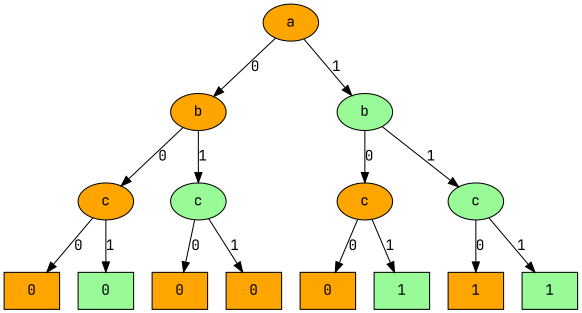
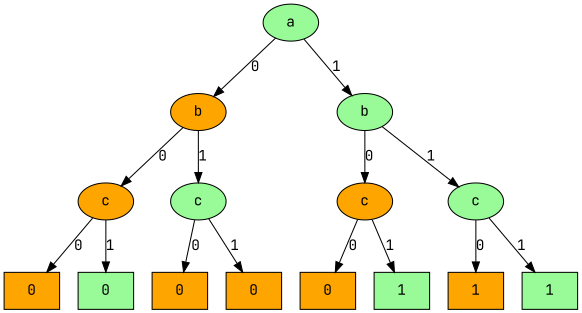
node "a": fillcolor orange -> palegreen
